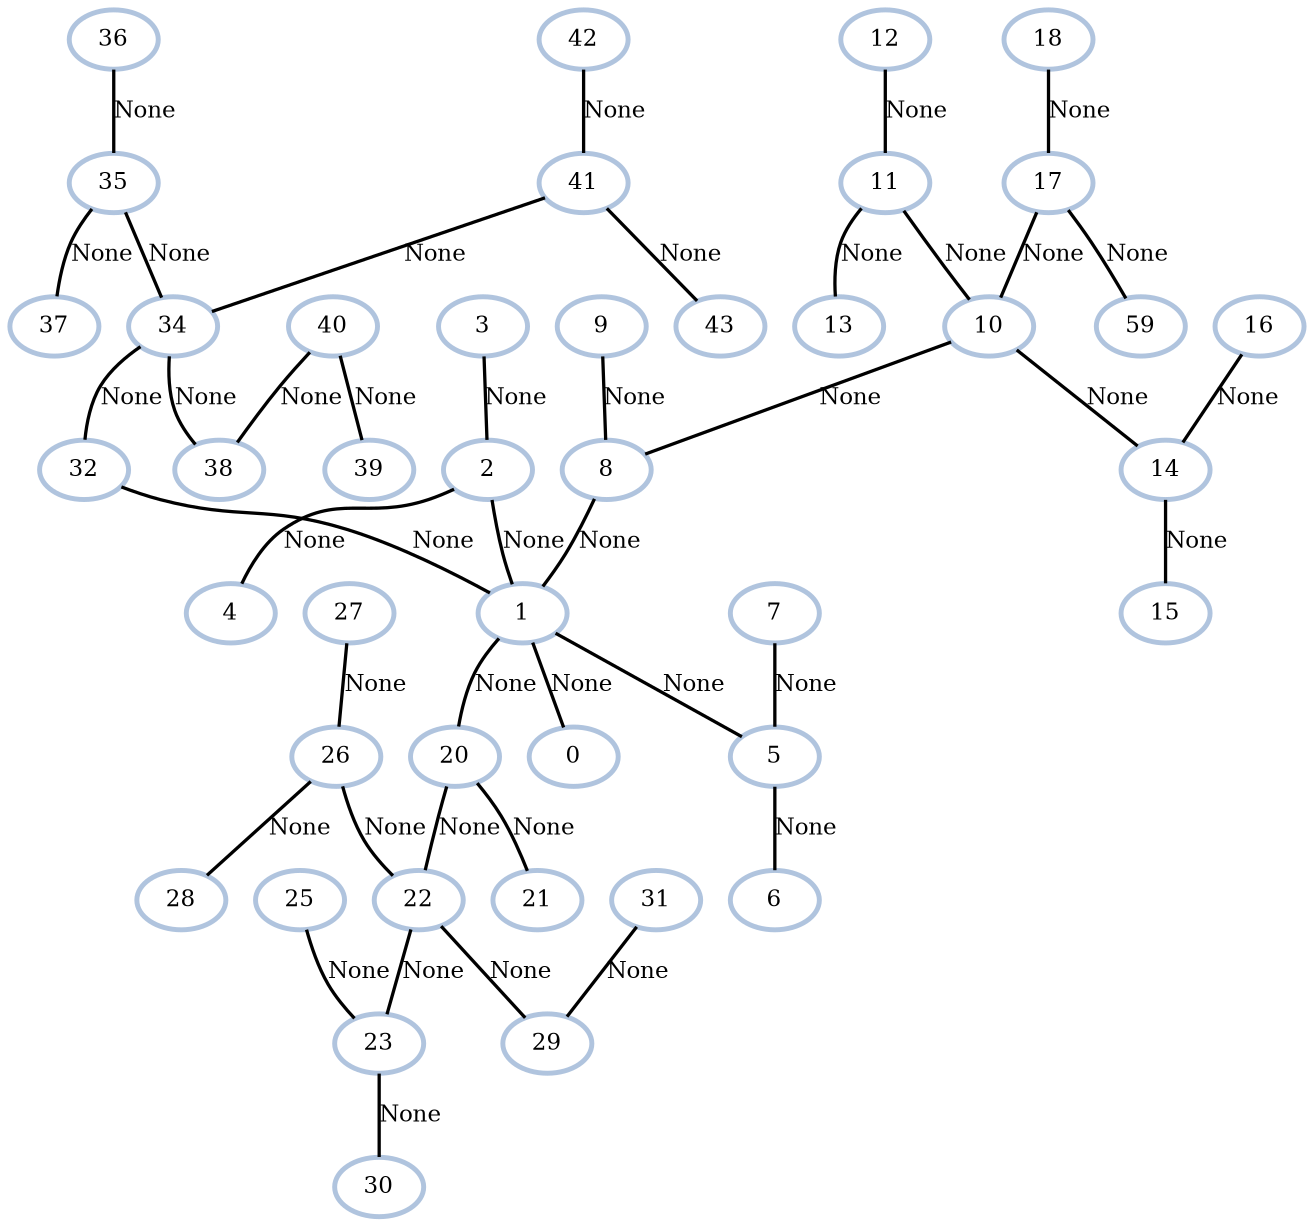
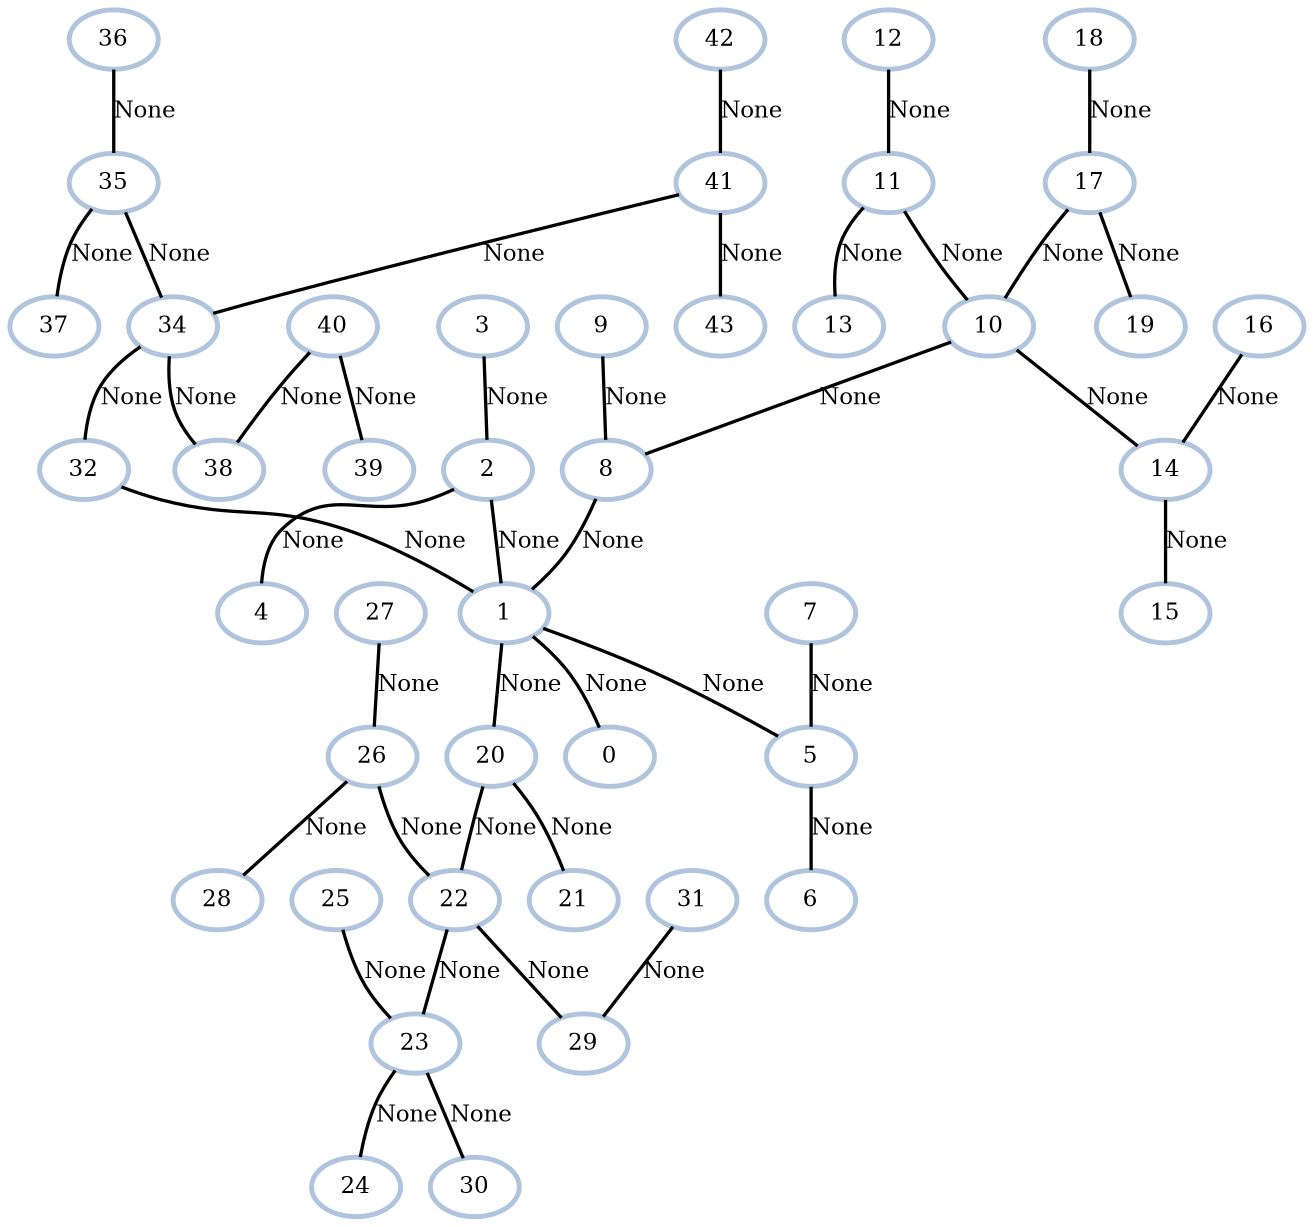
node "59": label "59" -> "19"
node "24": added
